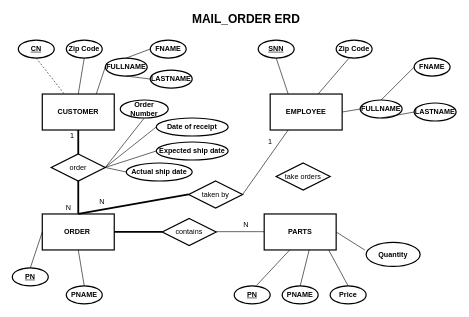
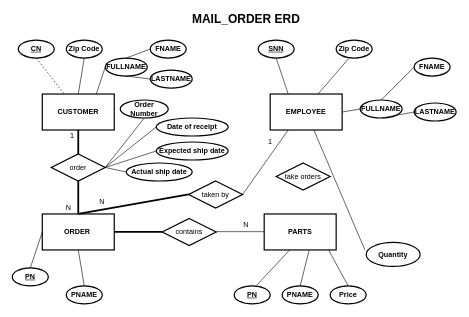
edge "PARTS" -- "Quantity": now "EMPLOYEE" -- "Quantity"
